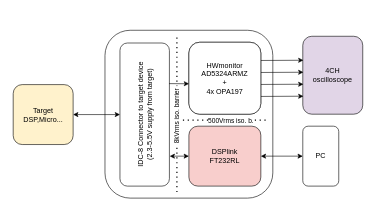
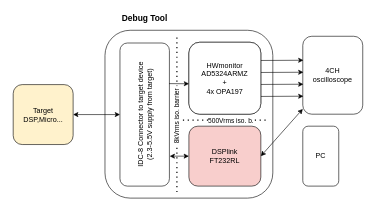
node "Debug Tool": added
node "4CH oscilloscope": fillcolor #e1d5e7 -> #ffffff
edge "DSPlink FT232RL" -- "PC": now "DSPlink FT232RL" -- "4CH oscilloscope"
